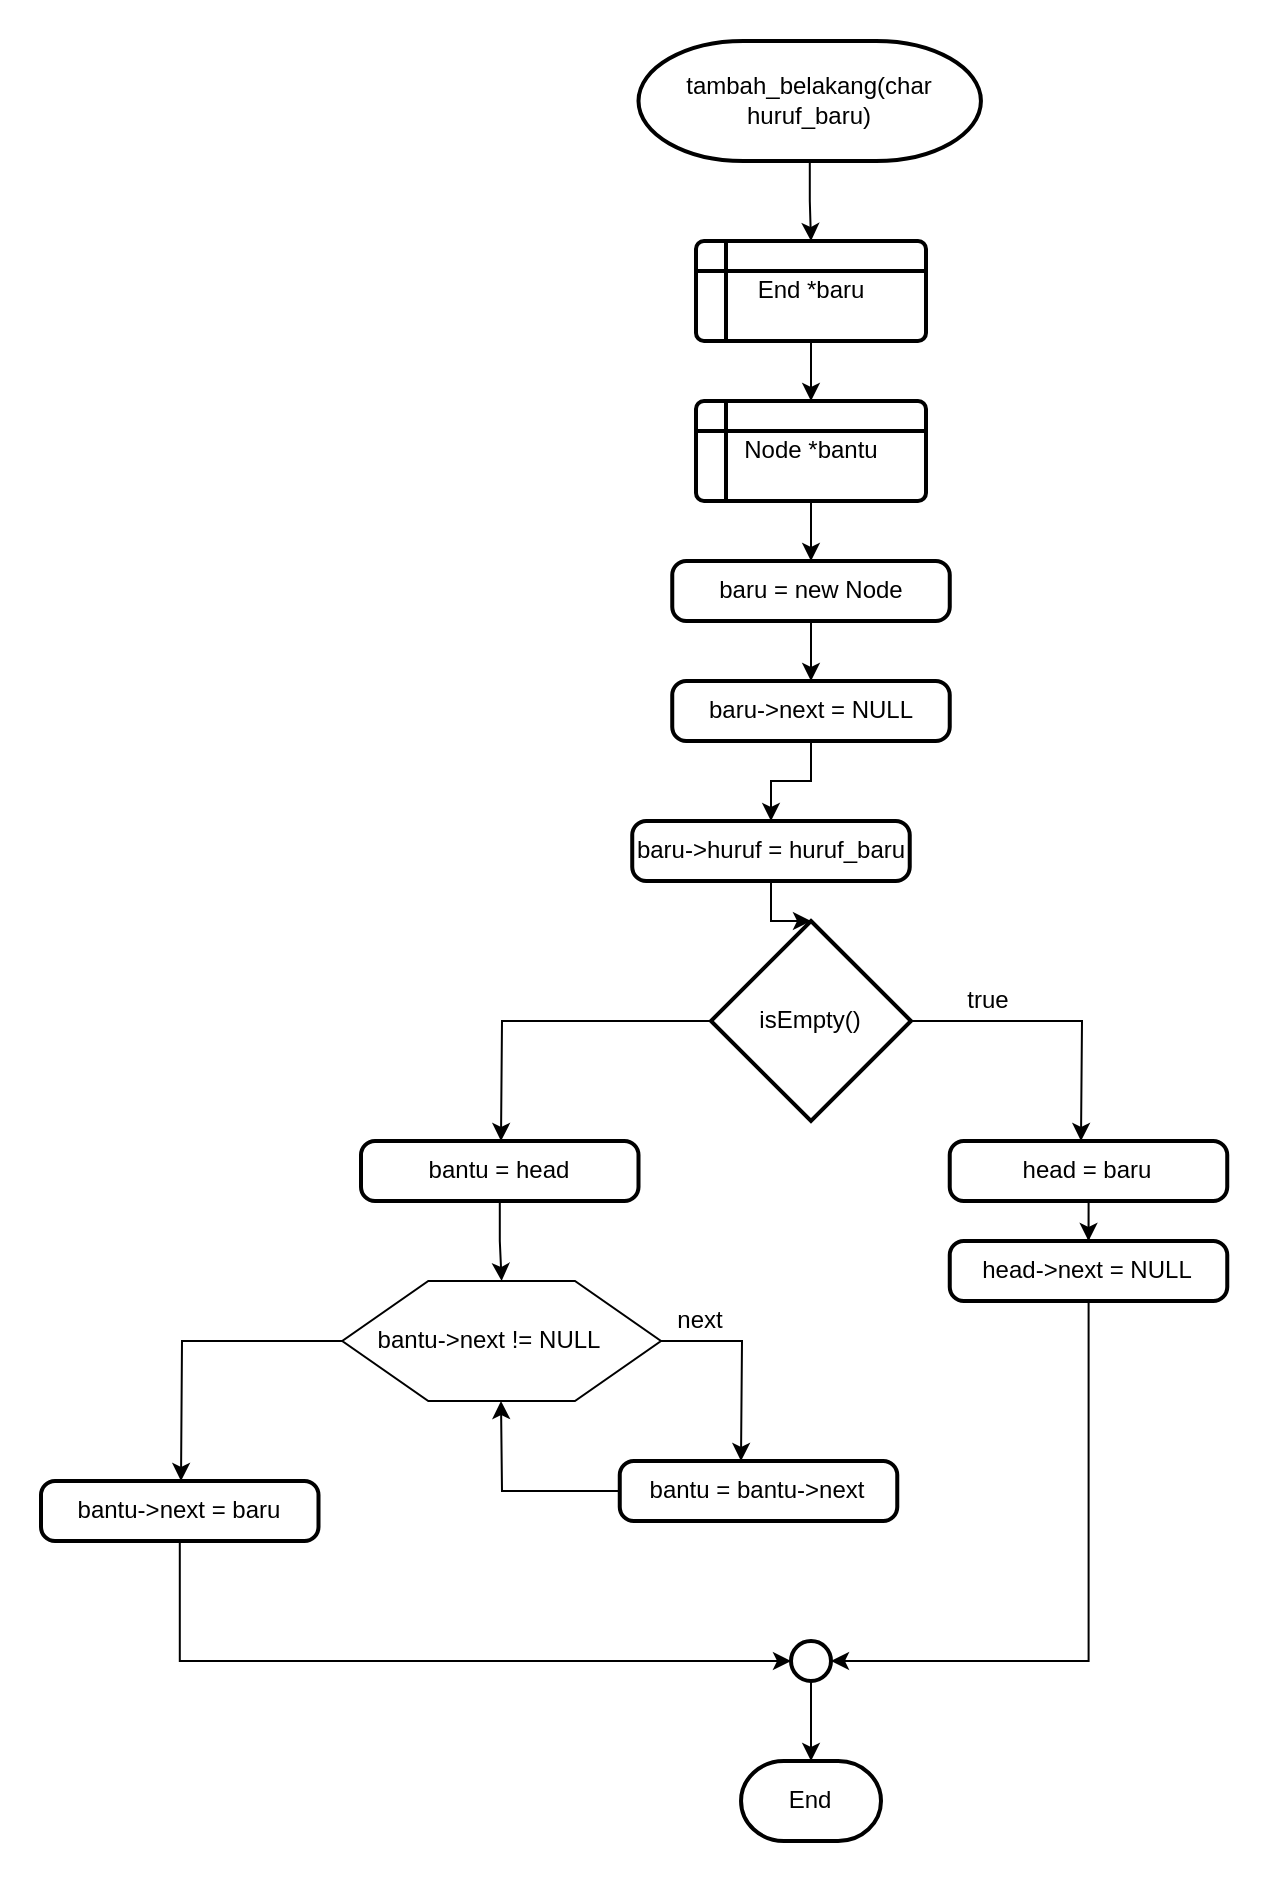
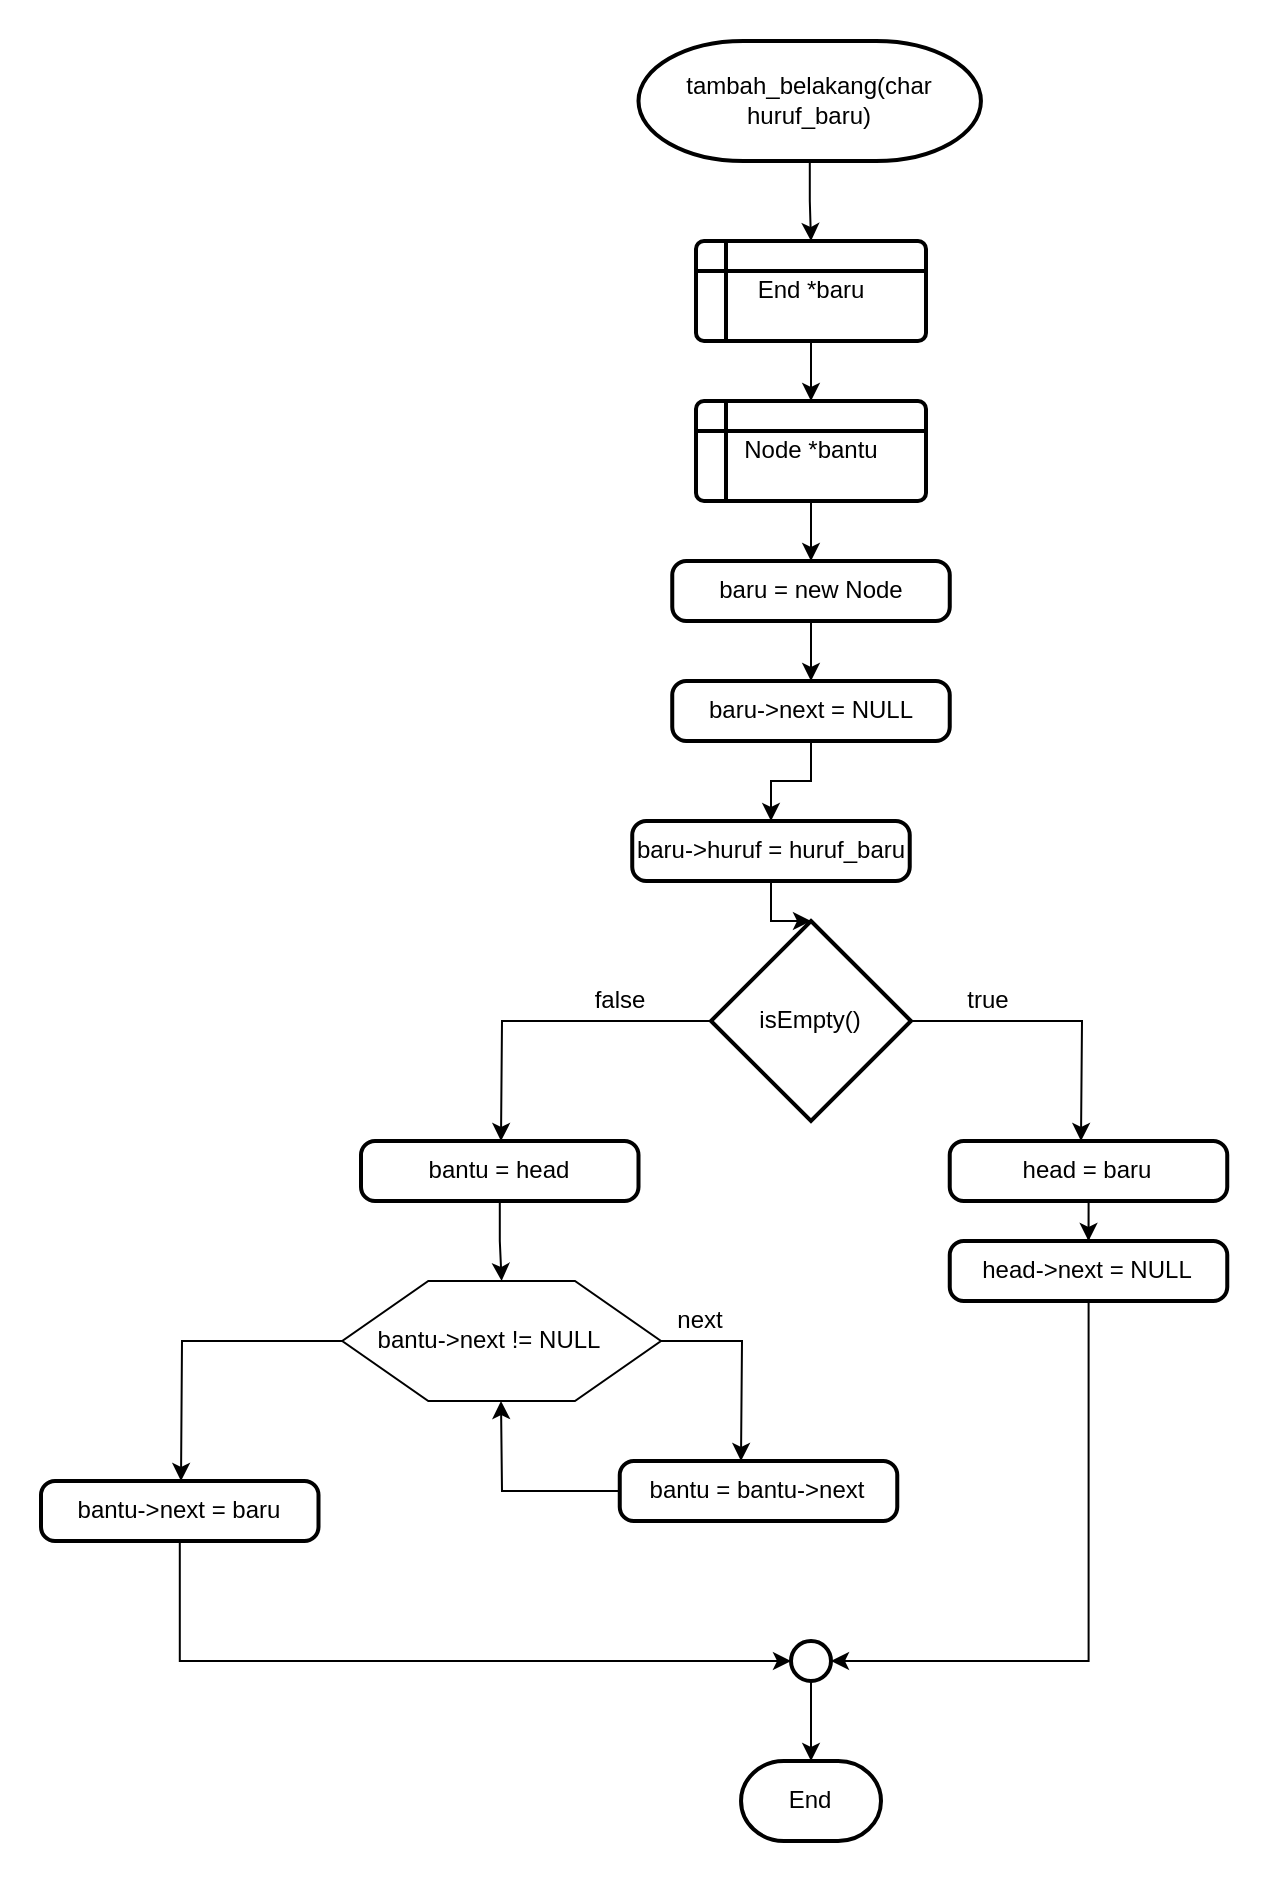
node "false": added
